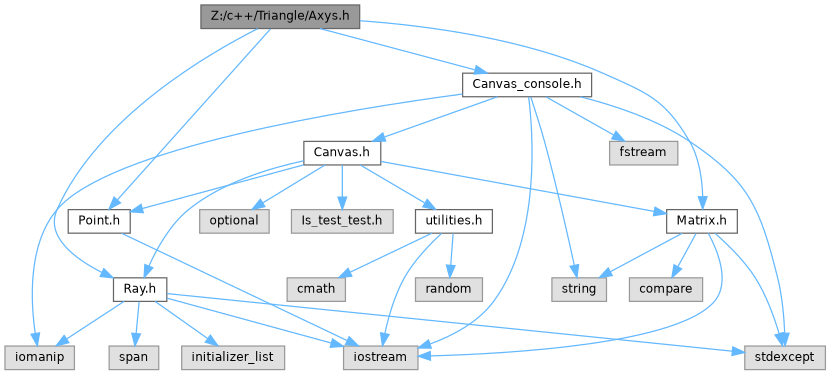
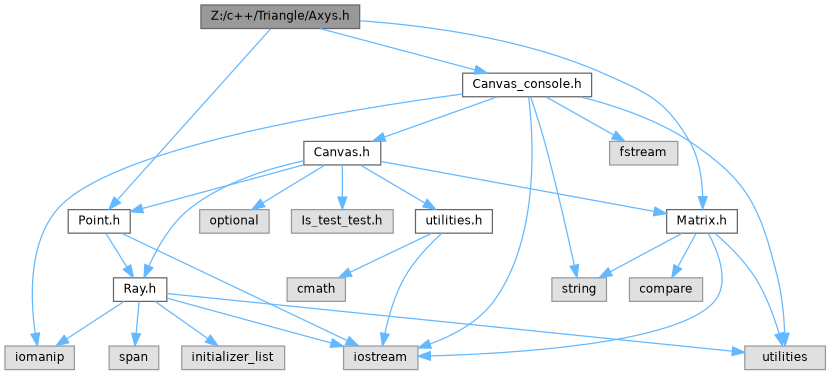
edge "Z:/c++/Triangle/Axys.h" -> "Ray.h": now "Point.h" -> "Ray.h"
node "random": removed
node "stdexcept": label "stdexcept" -> "utilities"
